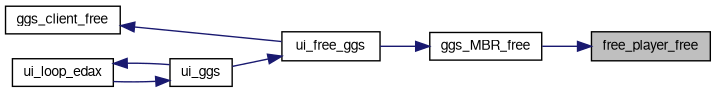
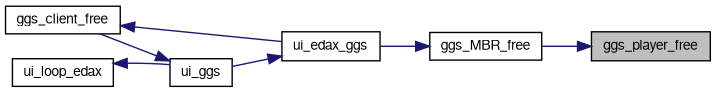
node "ui_free_ggs": label "ui_free_ggs" -> "ui_edax_ggs"
node "free_player_free": label "free_player_free" -> "ggs_player_free"
edge "ui_loop_edax" -> "ui_ggs": now "ggs_client_free" -> "ui_ggs"
